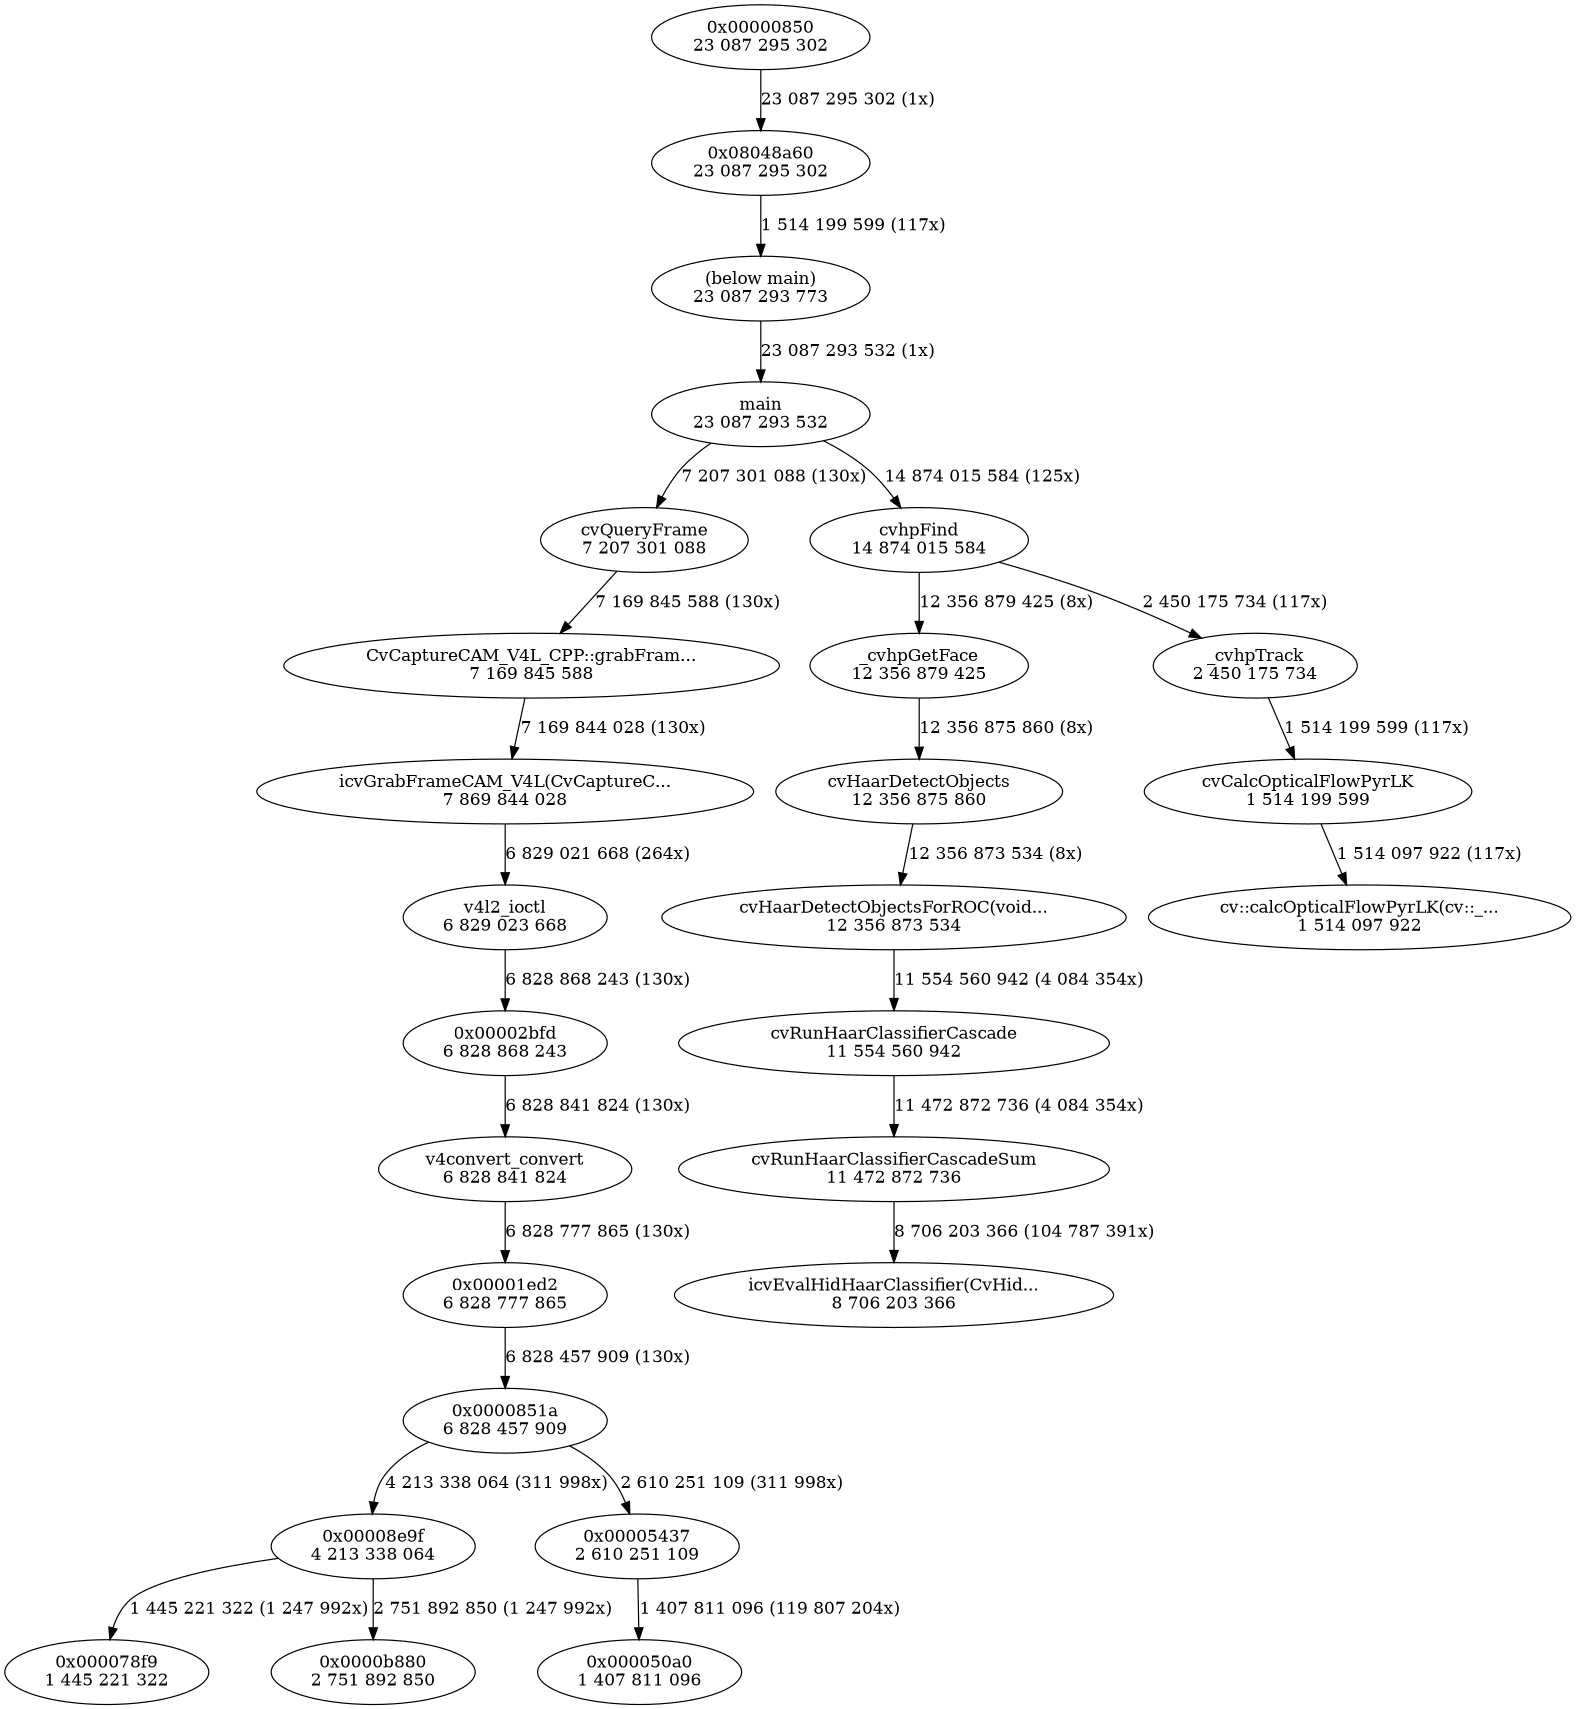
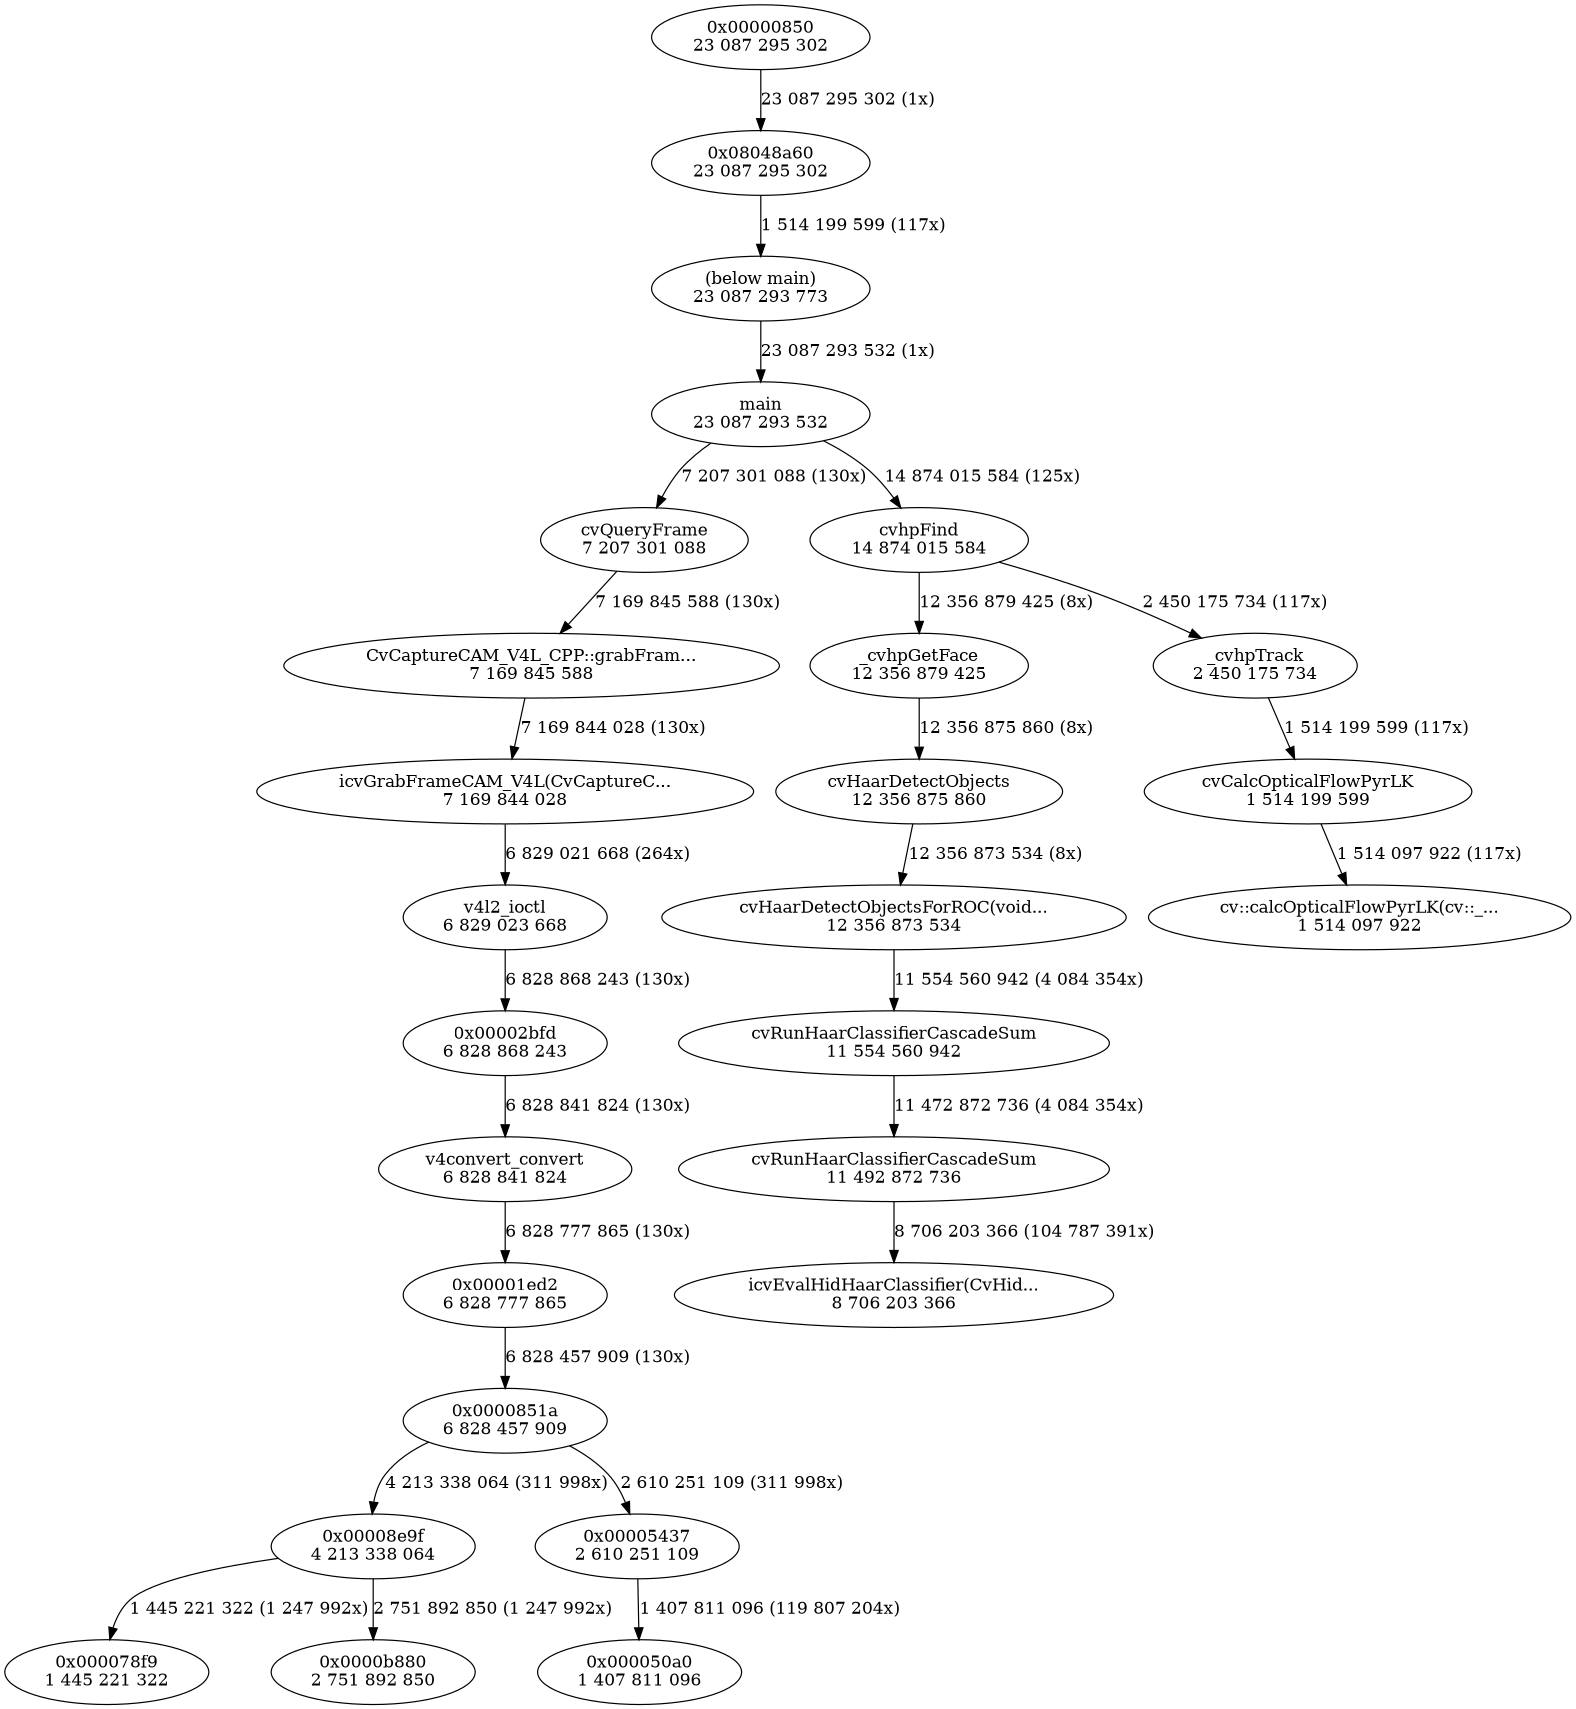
node "icvGrabFrameCAM_V4L(CvCaptureC... 7 869 844 028": label "icvGrabFrameCAM_V4L(CvCaptureC... 7 869 844 028" -> "icvGrabFrameCAM_V4L(CvCaptureC... 7 169 844 028"
node "cvRunHaarClassifierCascade 11 554 560 942": label "cvRunHaarClassifierCascade 11 554 560 942" -> "cvRunHaarClassifierCascadeSum 11 554 560 942"
node "cvRunHaarClassifierCascadeSum 11 472 872 736": label "cvRunHaarClassifierCascadeSum 11 472 872 736" -> "cvRunHaarClassifierCascadeSum 11 492 872 736"
